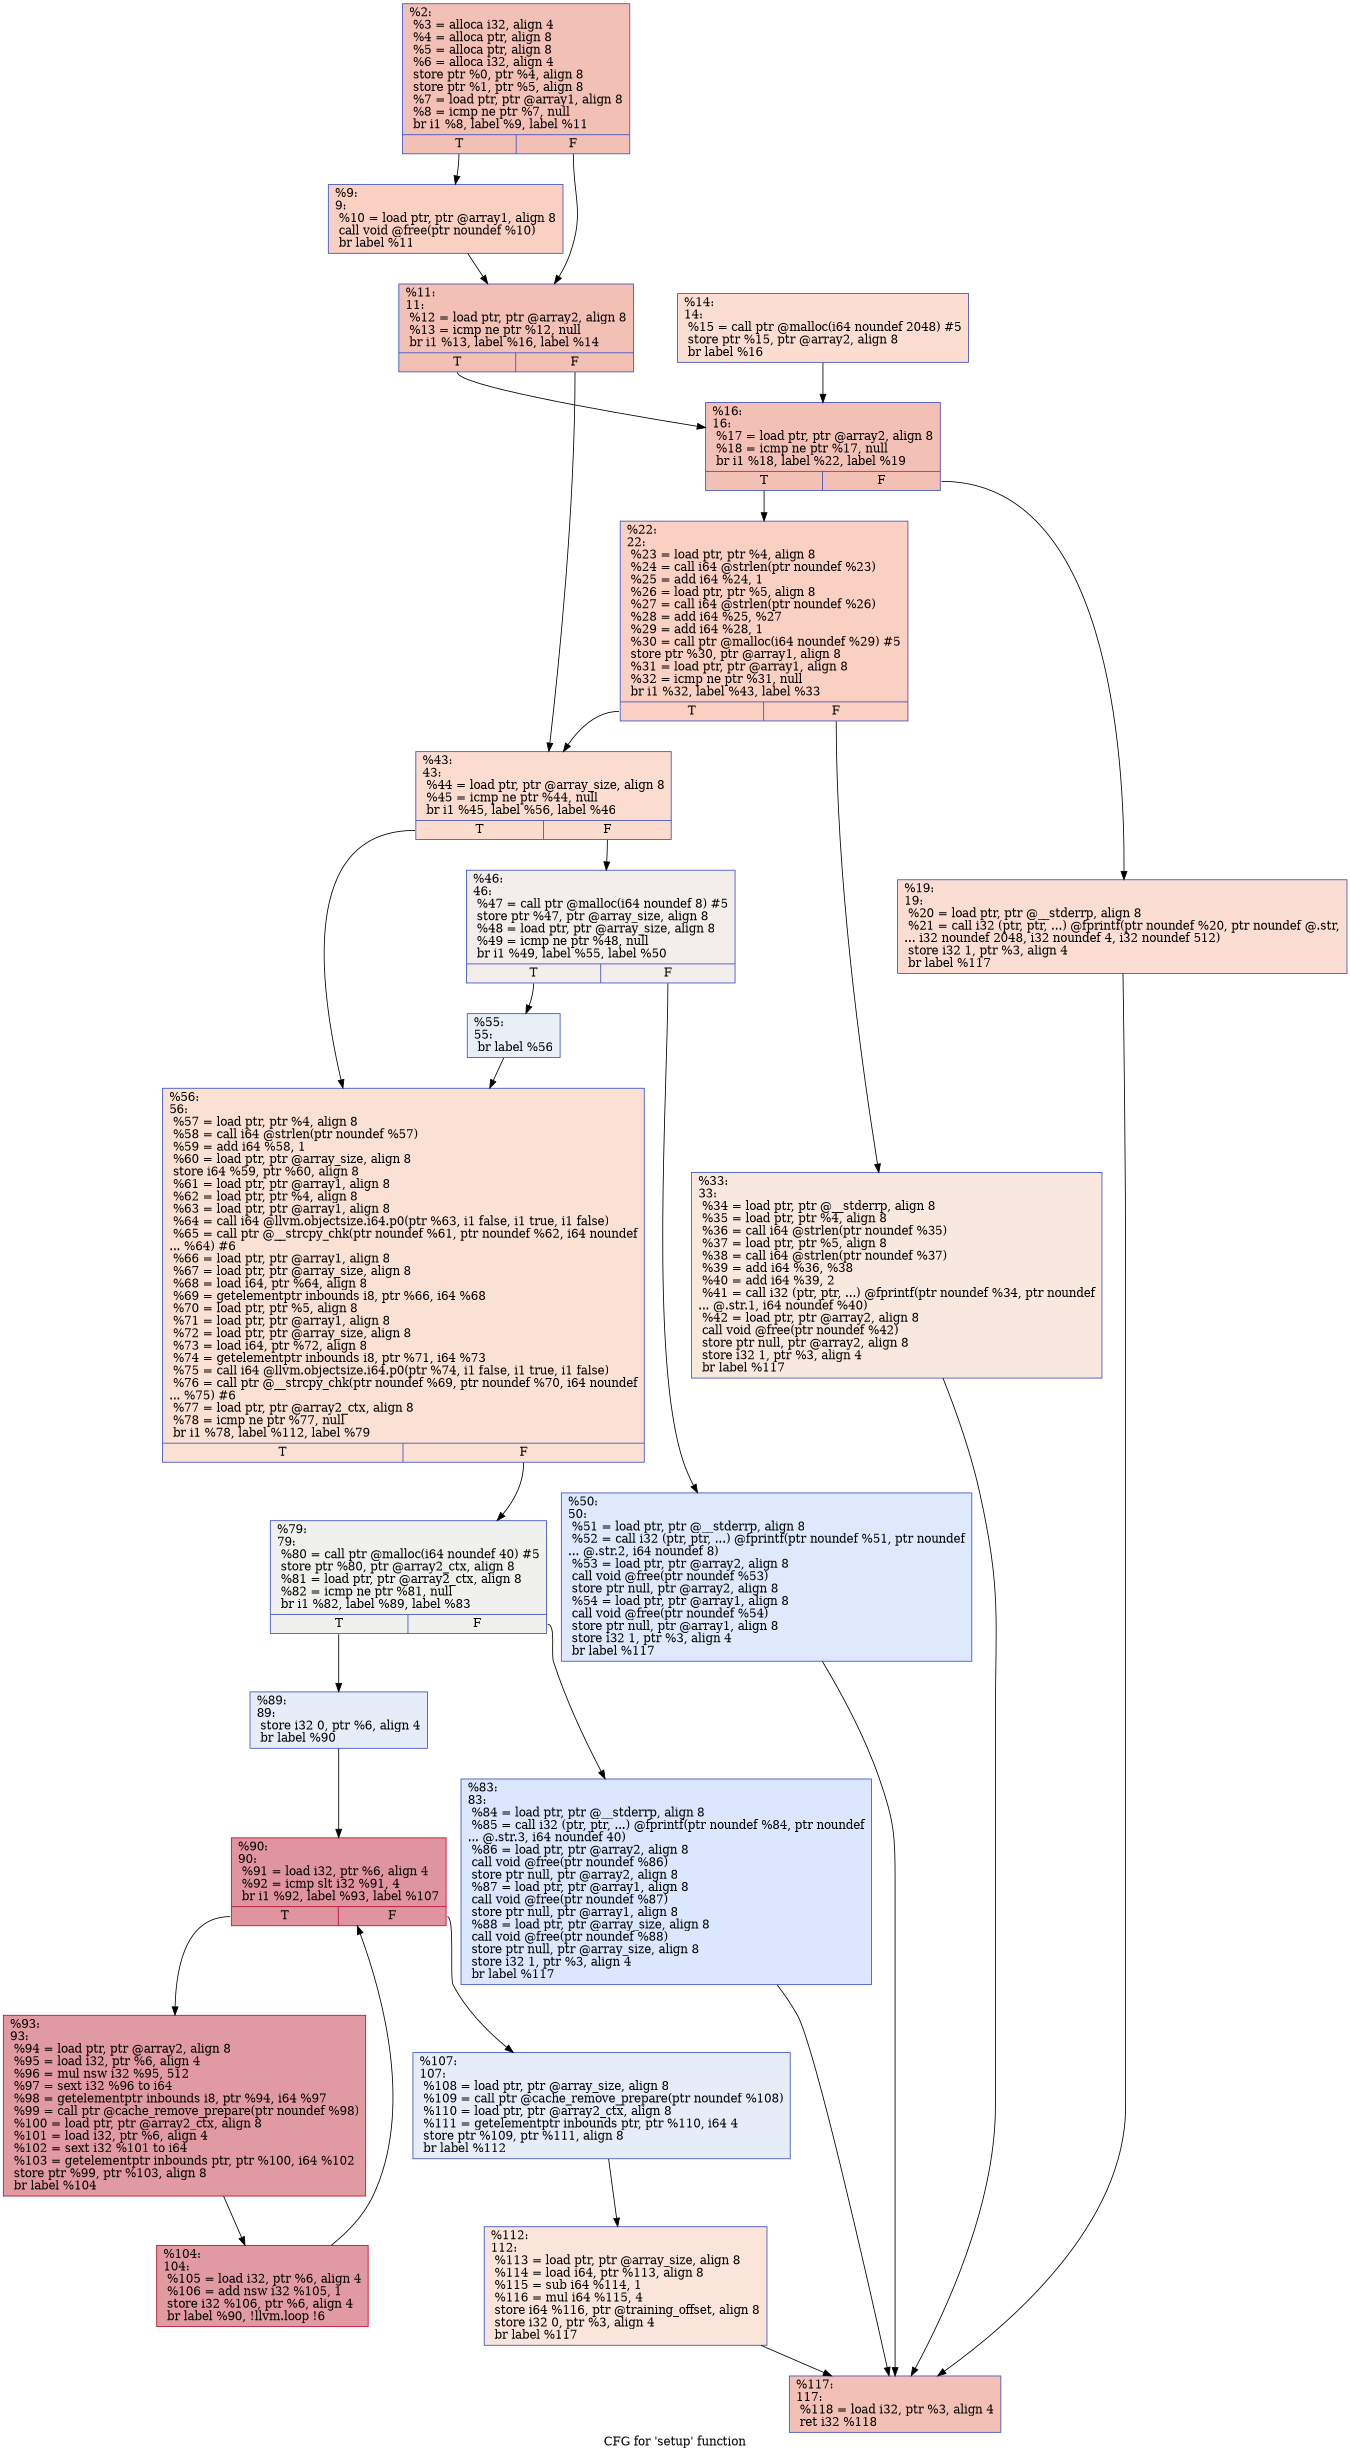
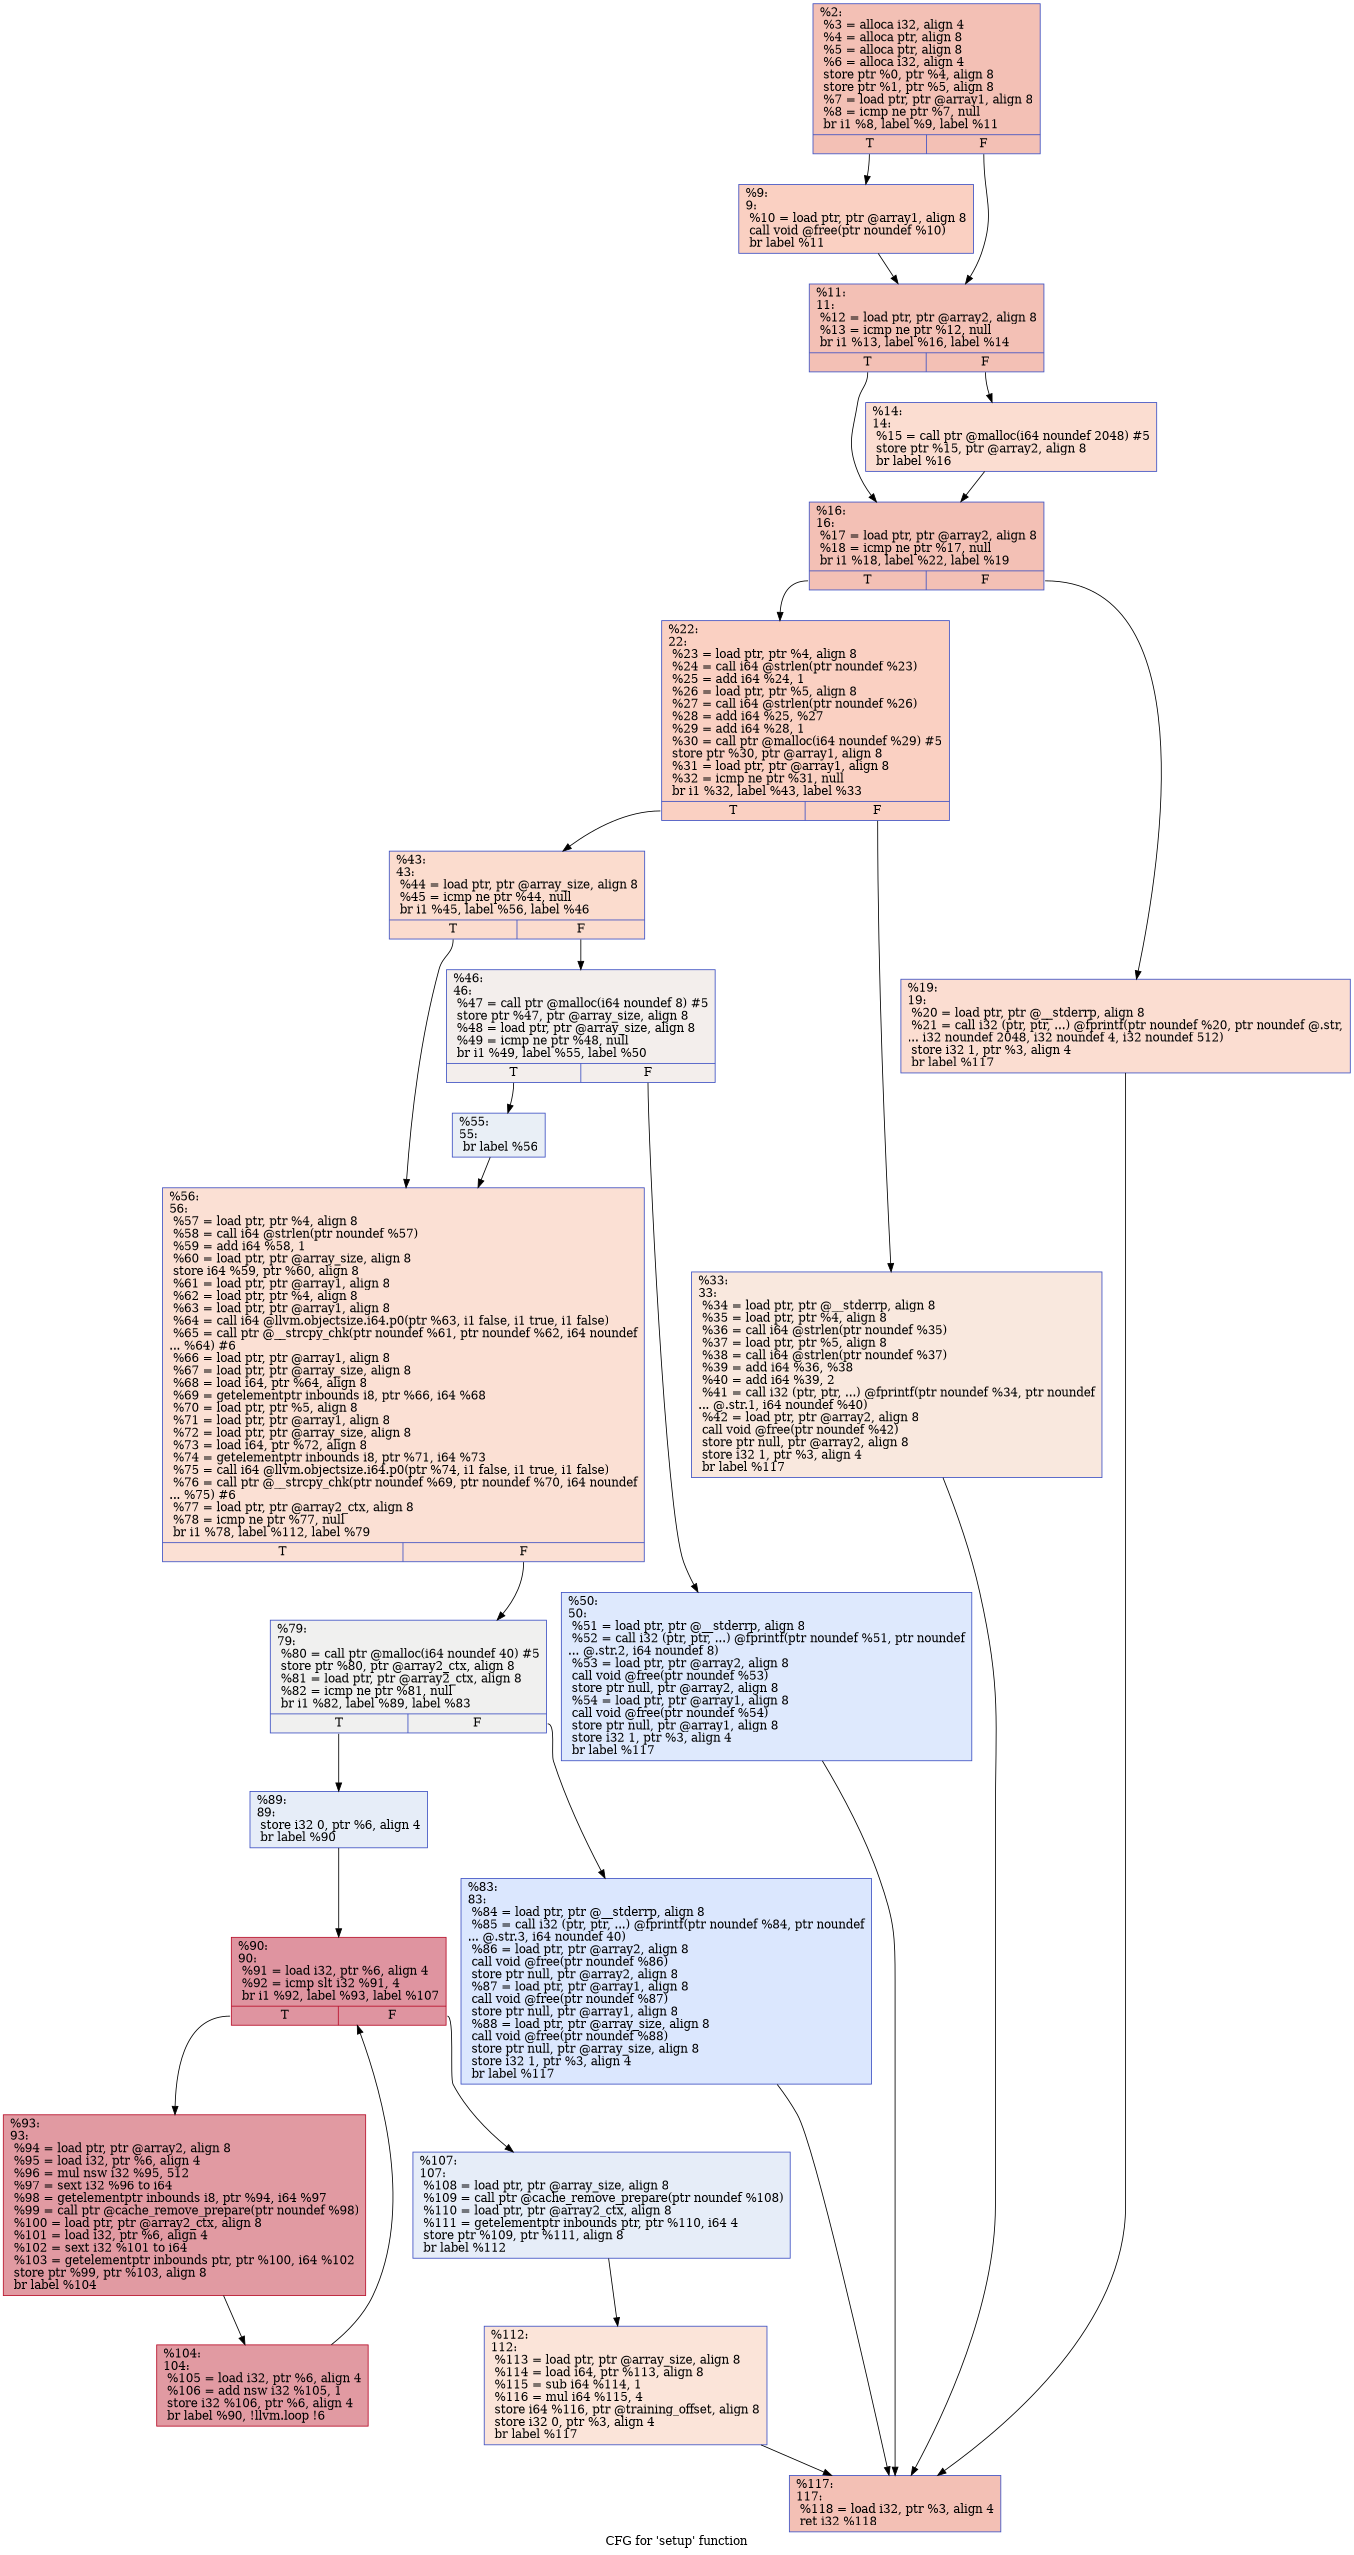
edge "%11:" -> "%43:": now "%11:" -> "%14:"
